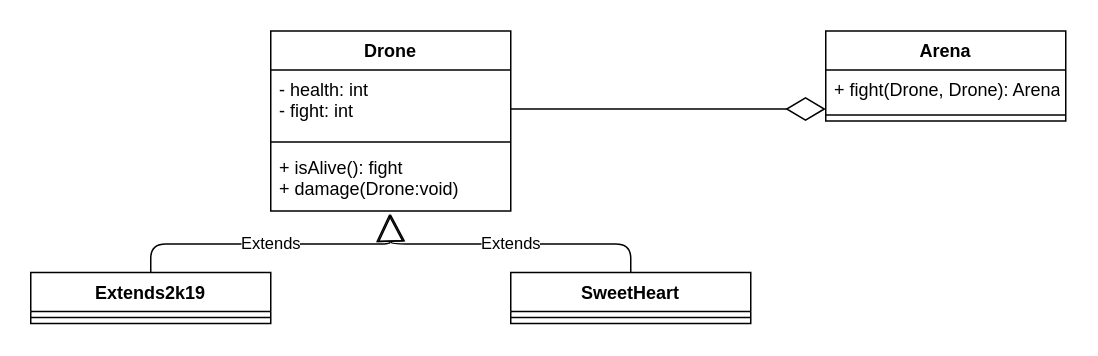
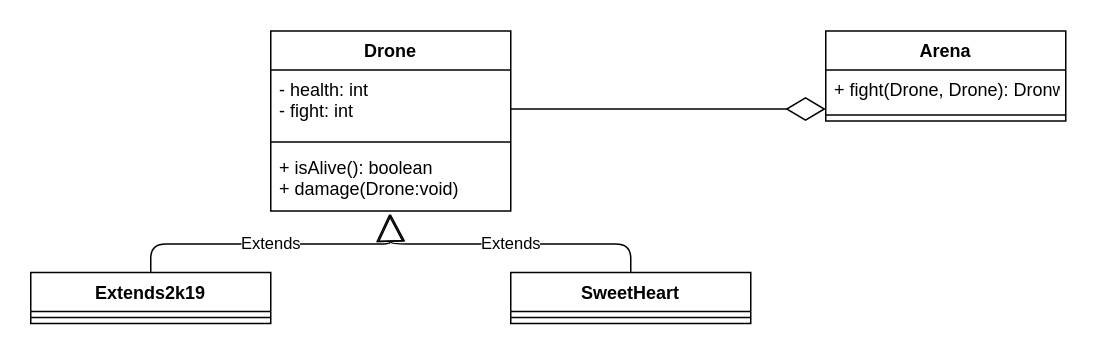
node "+ fight(Drone, Drone): Arena": label "+ fight(Drone, Drone): Arena" -> "+ fight(Drone, Drone): Dronw"
node "+ isAlive(): fight + damage(Drone:void)": label "+ isAlive(): fight + damage(Drone:void)" -> "+ isAlive(): boolean + damage(Drone:void)"
